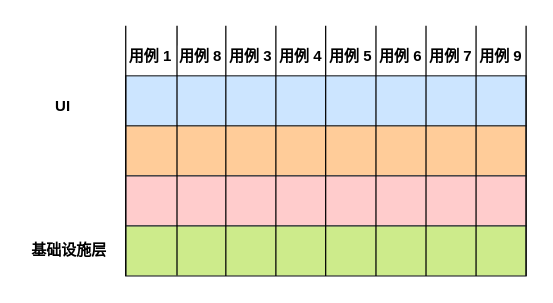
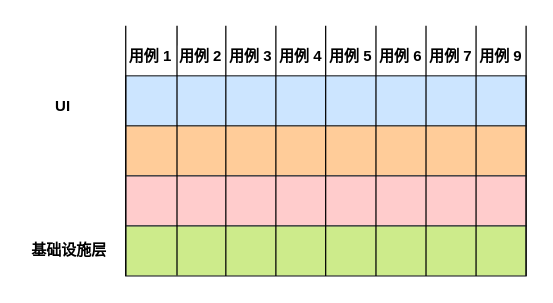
node "用例 8": label "用例 8" -> "用例 2"
